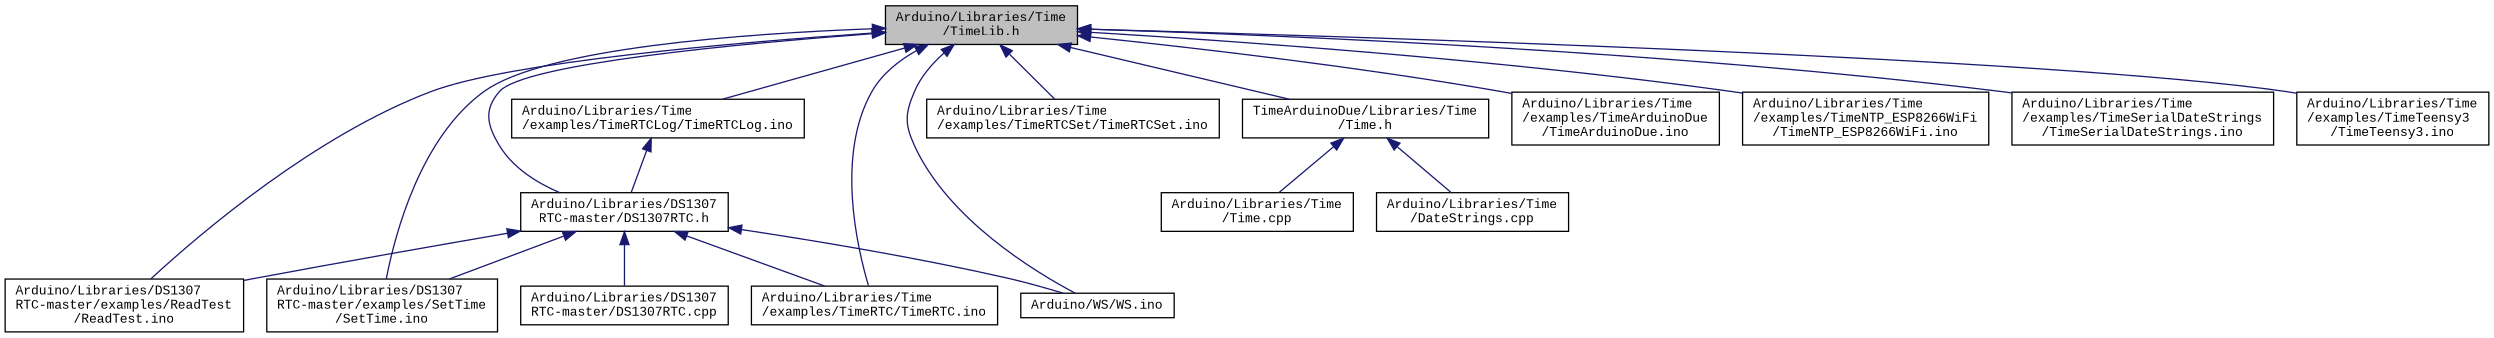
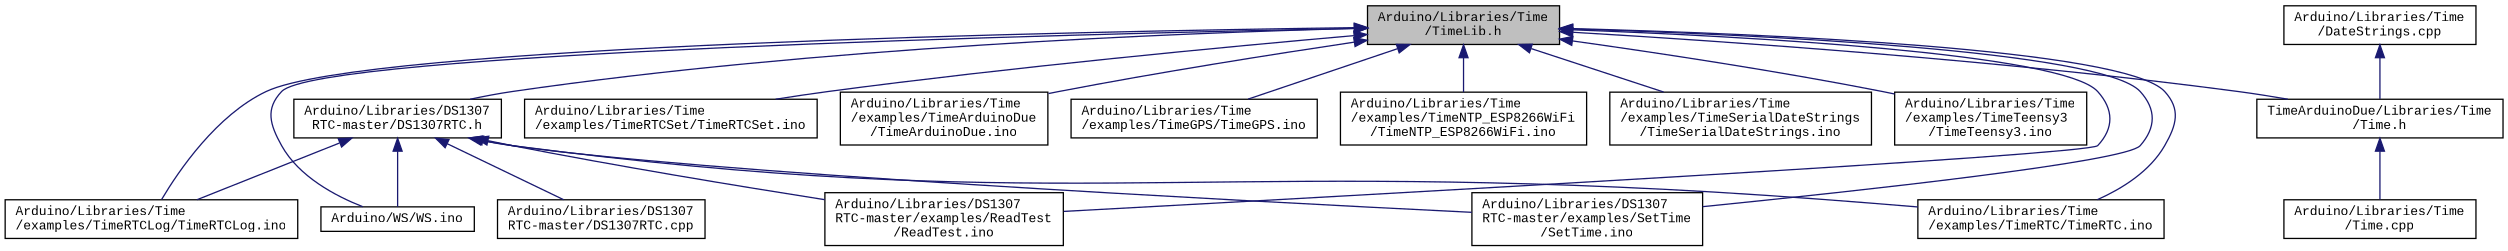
node "Arduino/Libraries/Time /examples/TimeGPS/TimeGPS.ino": added
edge "Arduino/Libraries/Time /DateStrings.cpp" -> "TimeArduinoDue/Libraries/Time /Time.h": reversed
edge "Arduino/Libraries/DS1307 RTC-master/DS1307RTC.h" -> "Arduino/Libraries/Time /examples/TimeRTCLog/TimeRTCLog.ino": reversed
